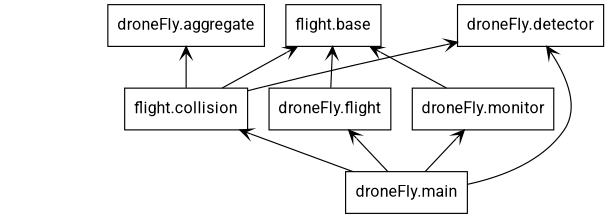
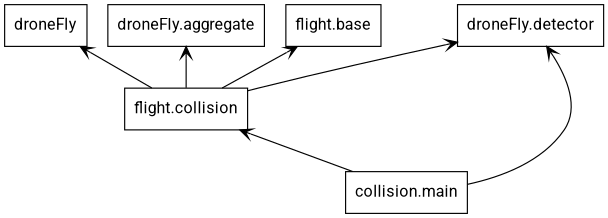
node "droneFly": added
node "droneFly.flight": removed
node "droneFly.monitor": removed
node "droneFly.main": label "droneFly.main" -> "collision.main"
